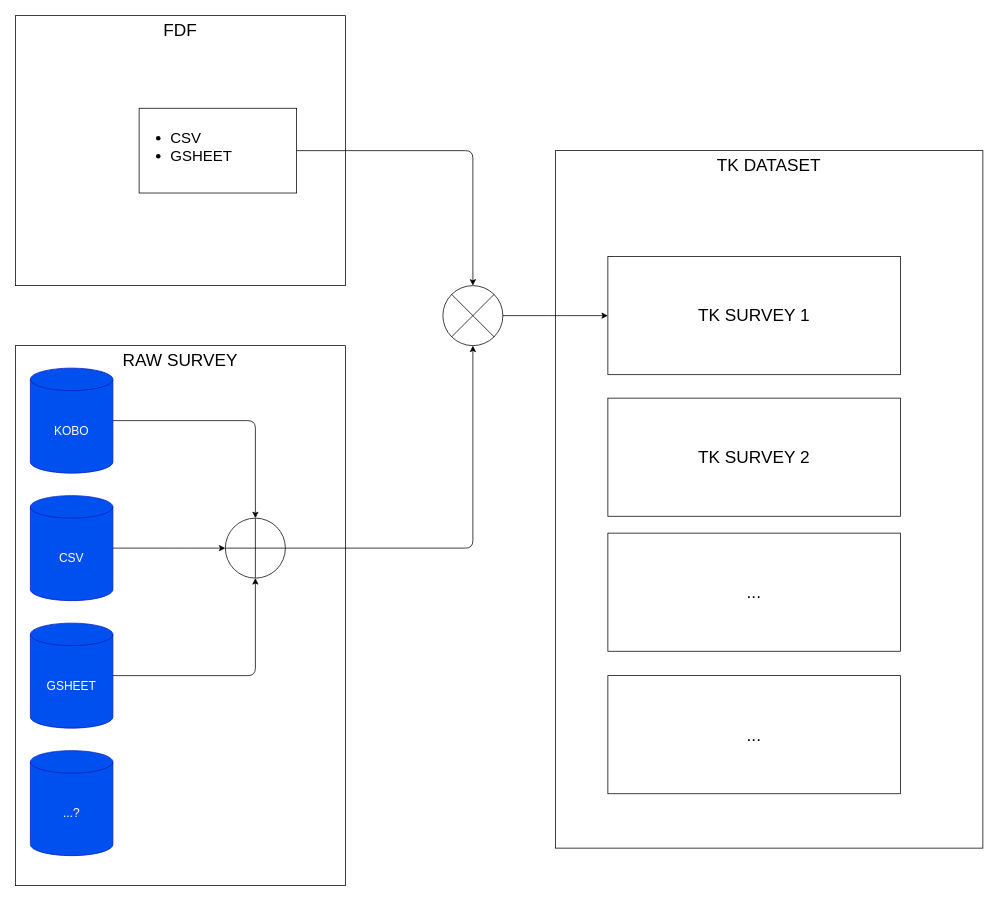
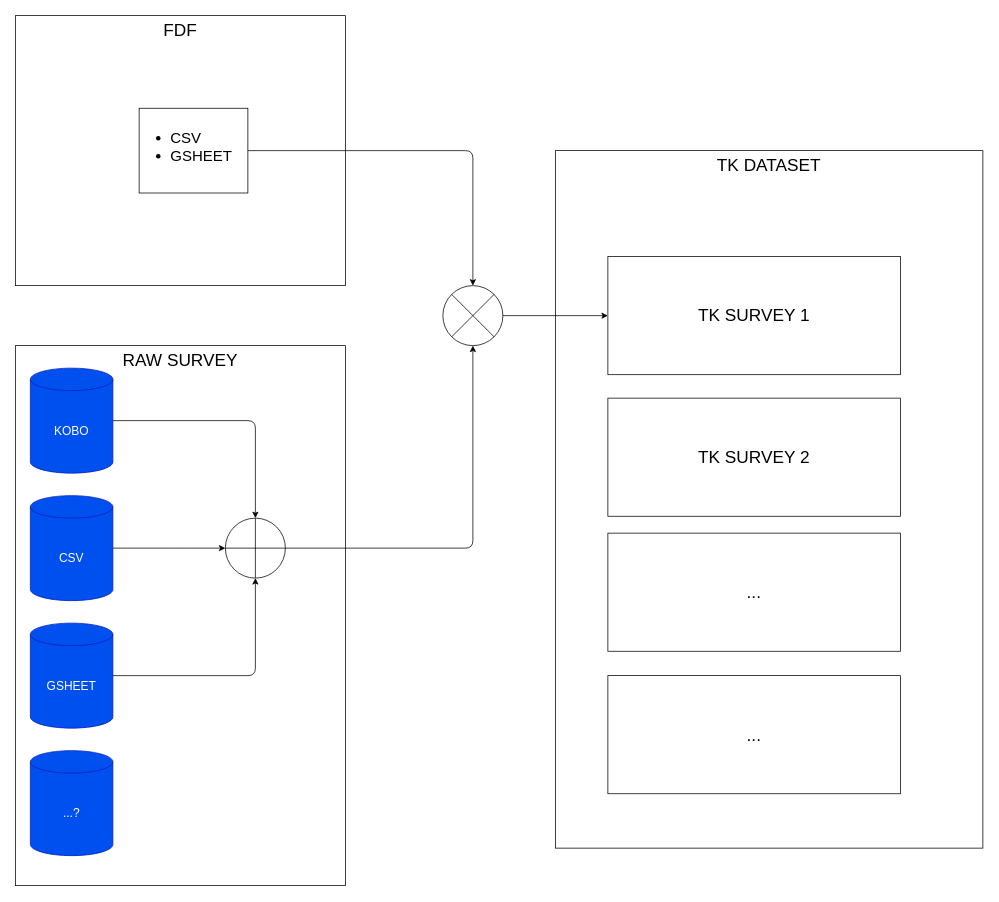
node "CSV GSHEET": size 158x85 -> 109x85
